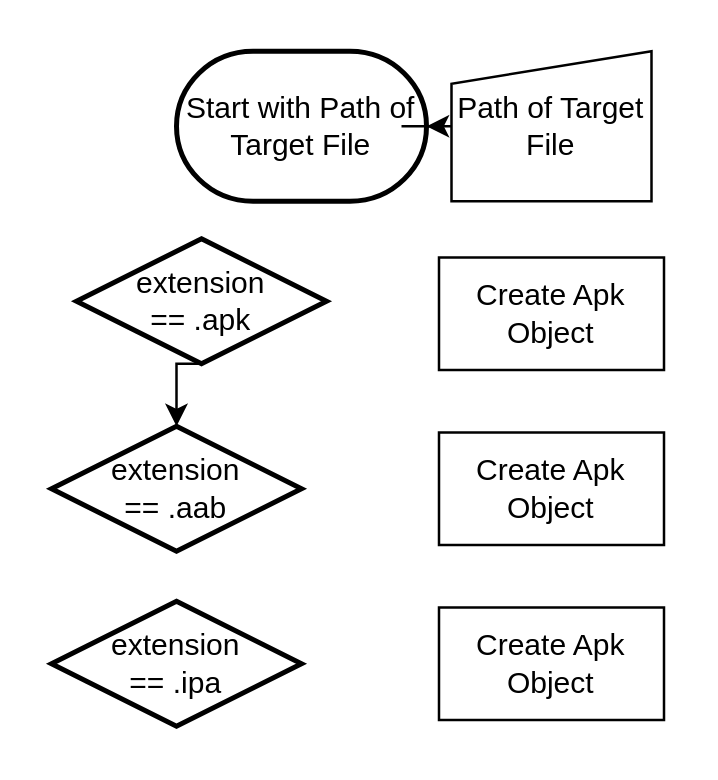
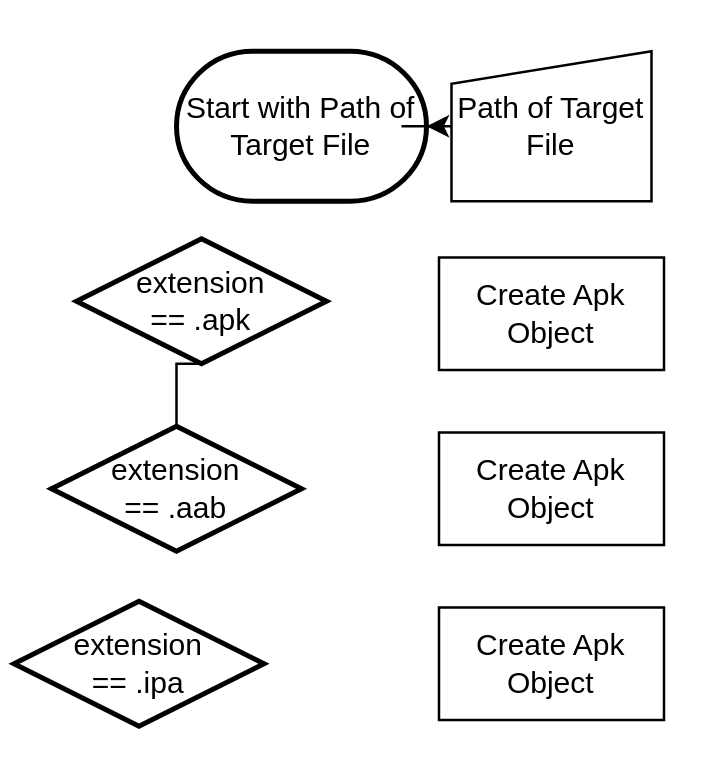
edge "extension == .apk" -> "extension == .aab": arrowhead classic -> none
node "extension == .ipa": moved (176, 664) -> (139, 664)
